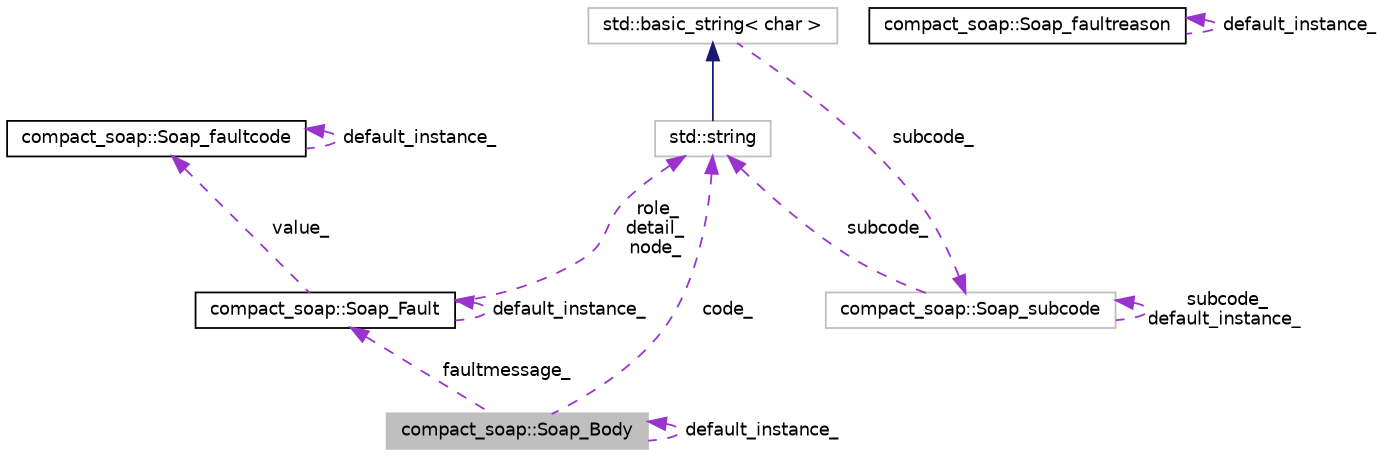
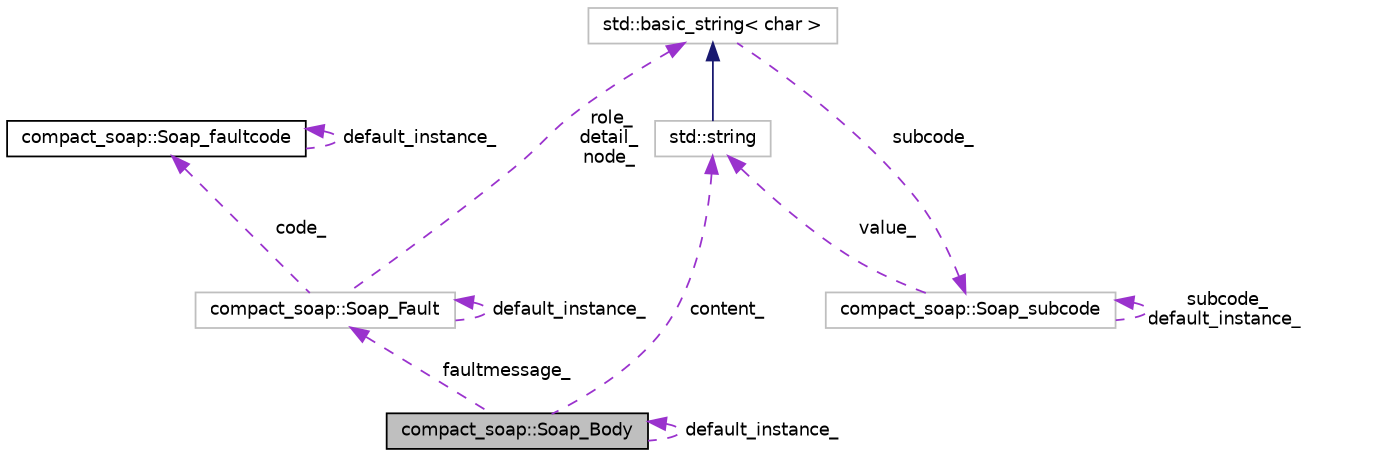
node "compact_soap::Soap_faultreason": removed
edge "compact_soap::Soap_Fault" -> "compact_soap::Soap_faultcode": label " value_" -> " code_"
edge "compact_soap::Soap_subcode" -> "std::string": label " subcode_" -> " value_"
edge "compact_soap::Soap_Fault" -> "std::string": now "compact_soap::Soap_Fault" -> "std::basic_string< char >"
node "compact_soap::Soap_Fault": color black -> grey75
edge "compact_soap::Soap_Body" -> "std::string": label " code_" -> " content_"
node "compact_soap::Soap_Body": color grey75 -> black
